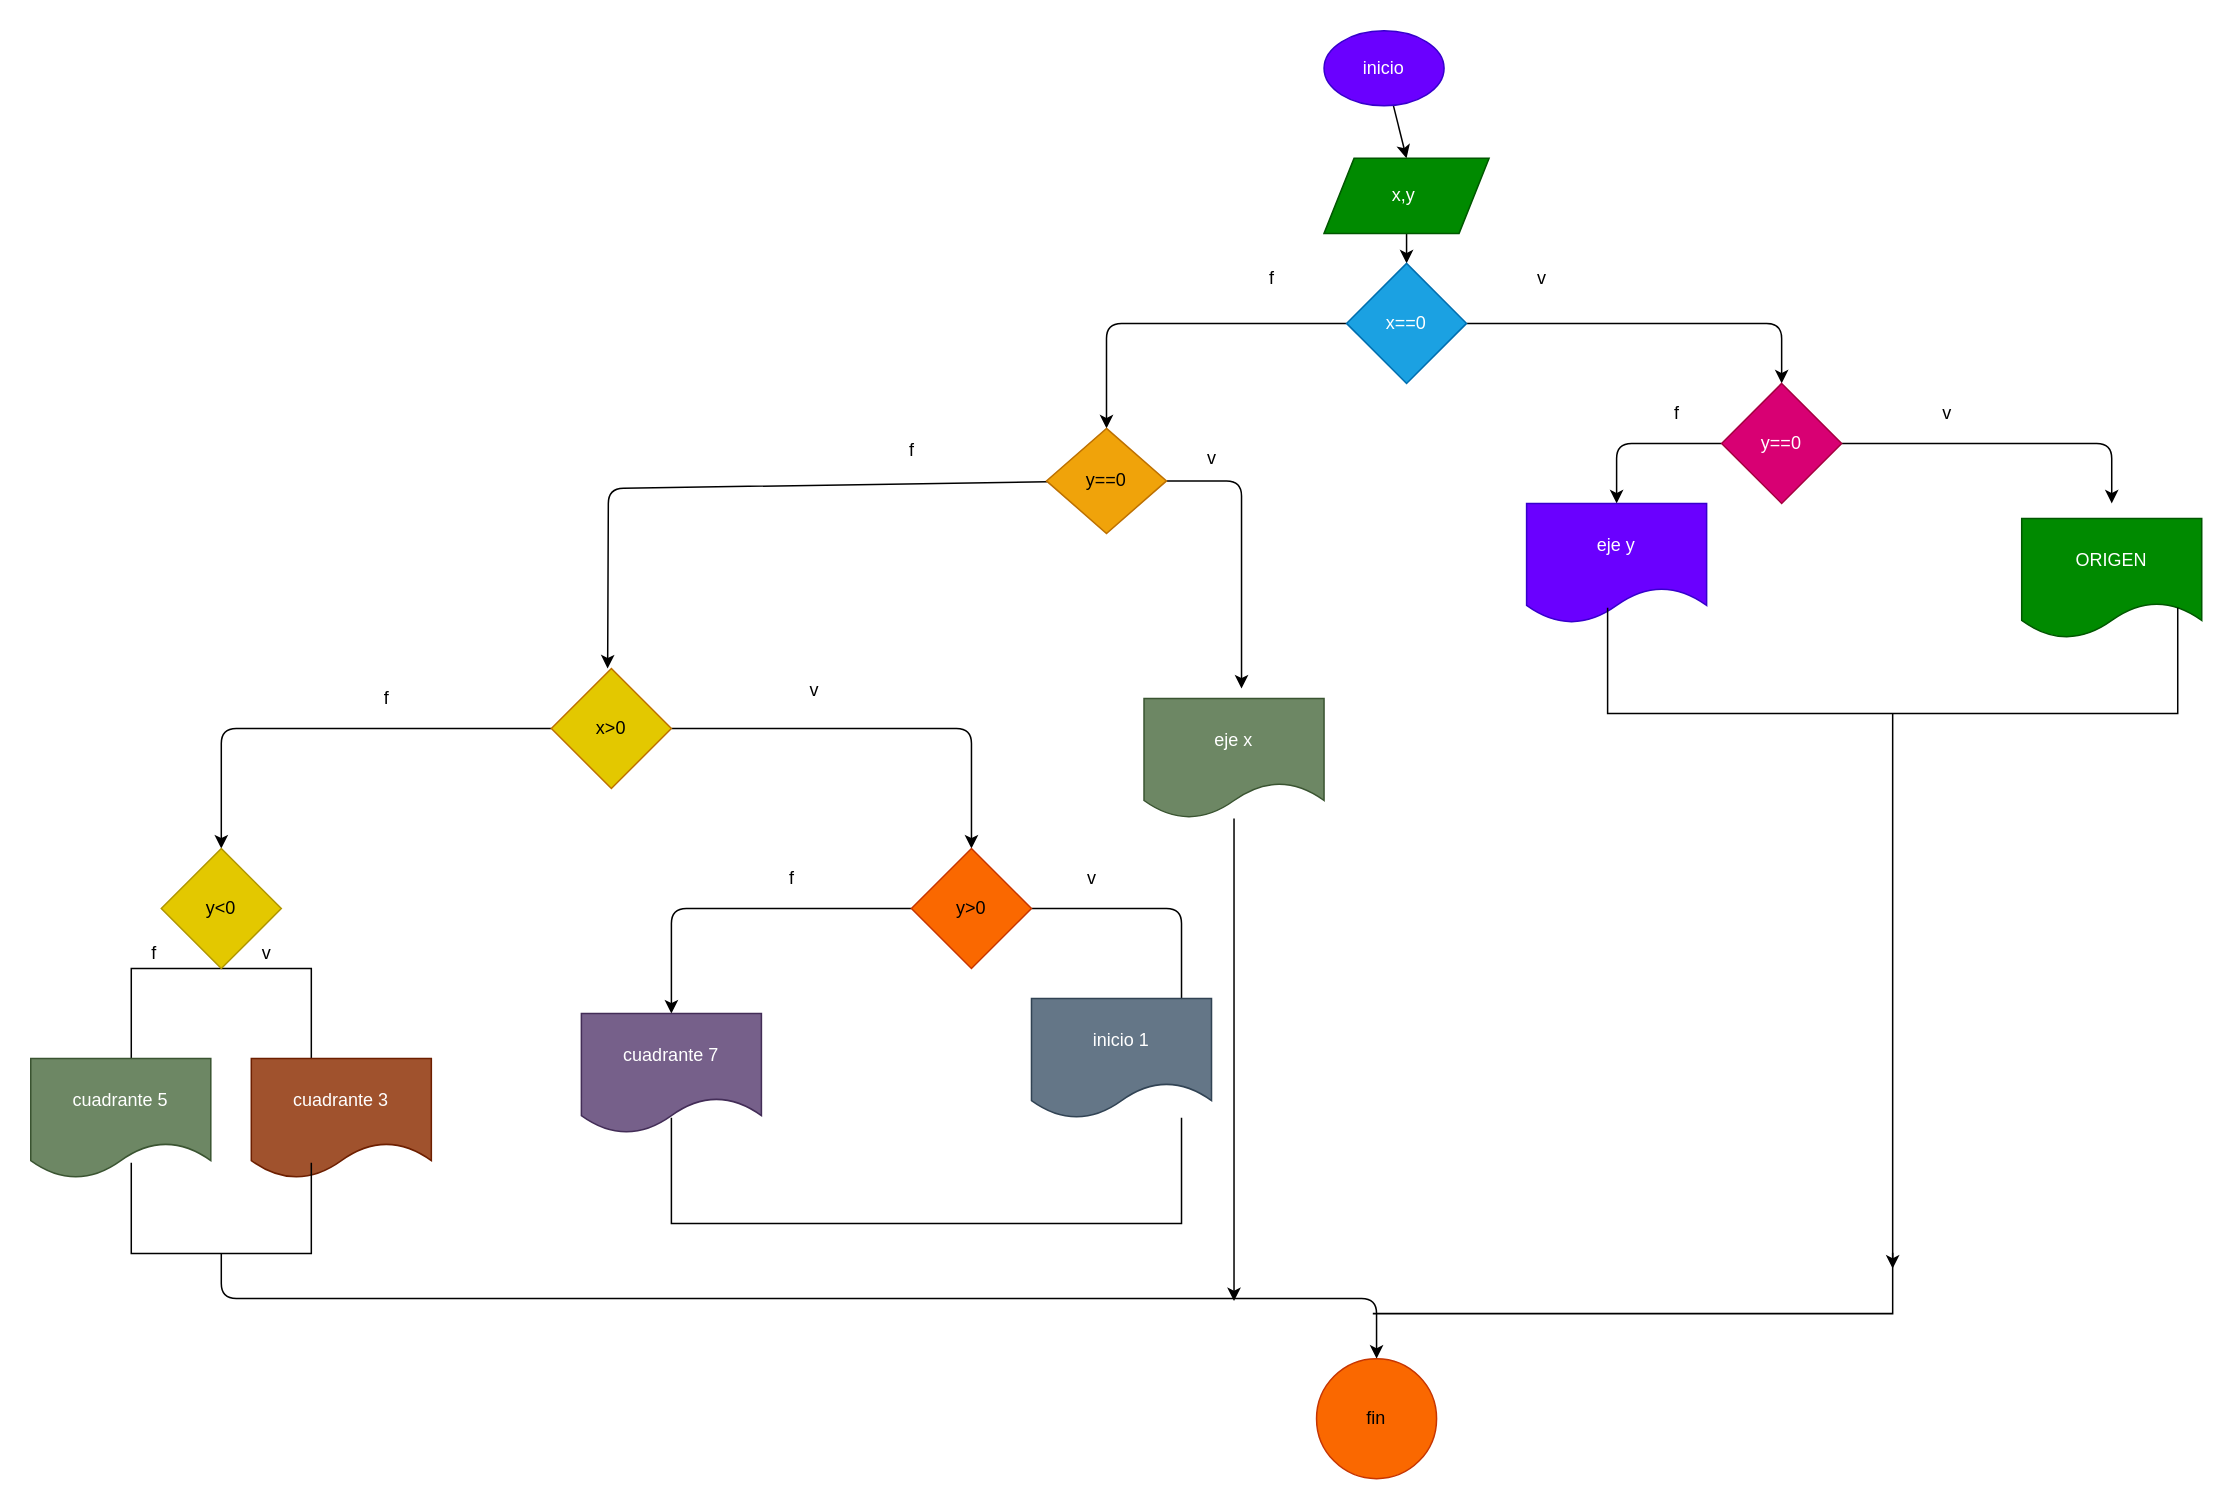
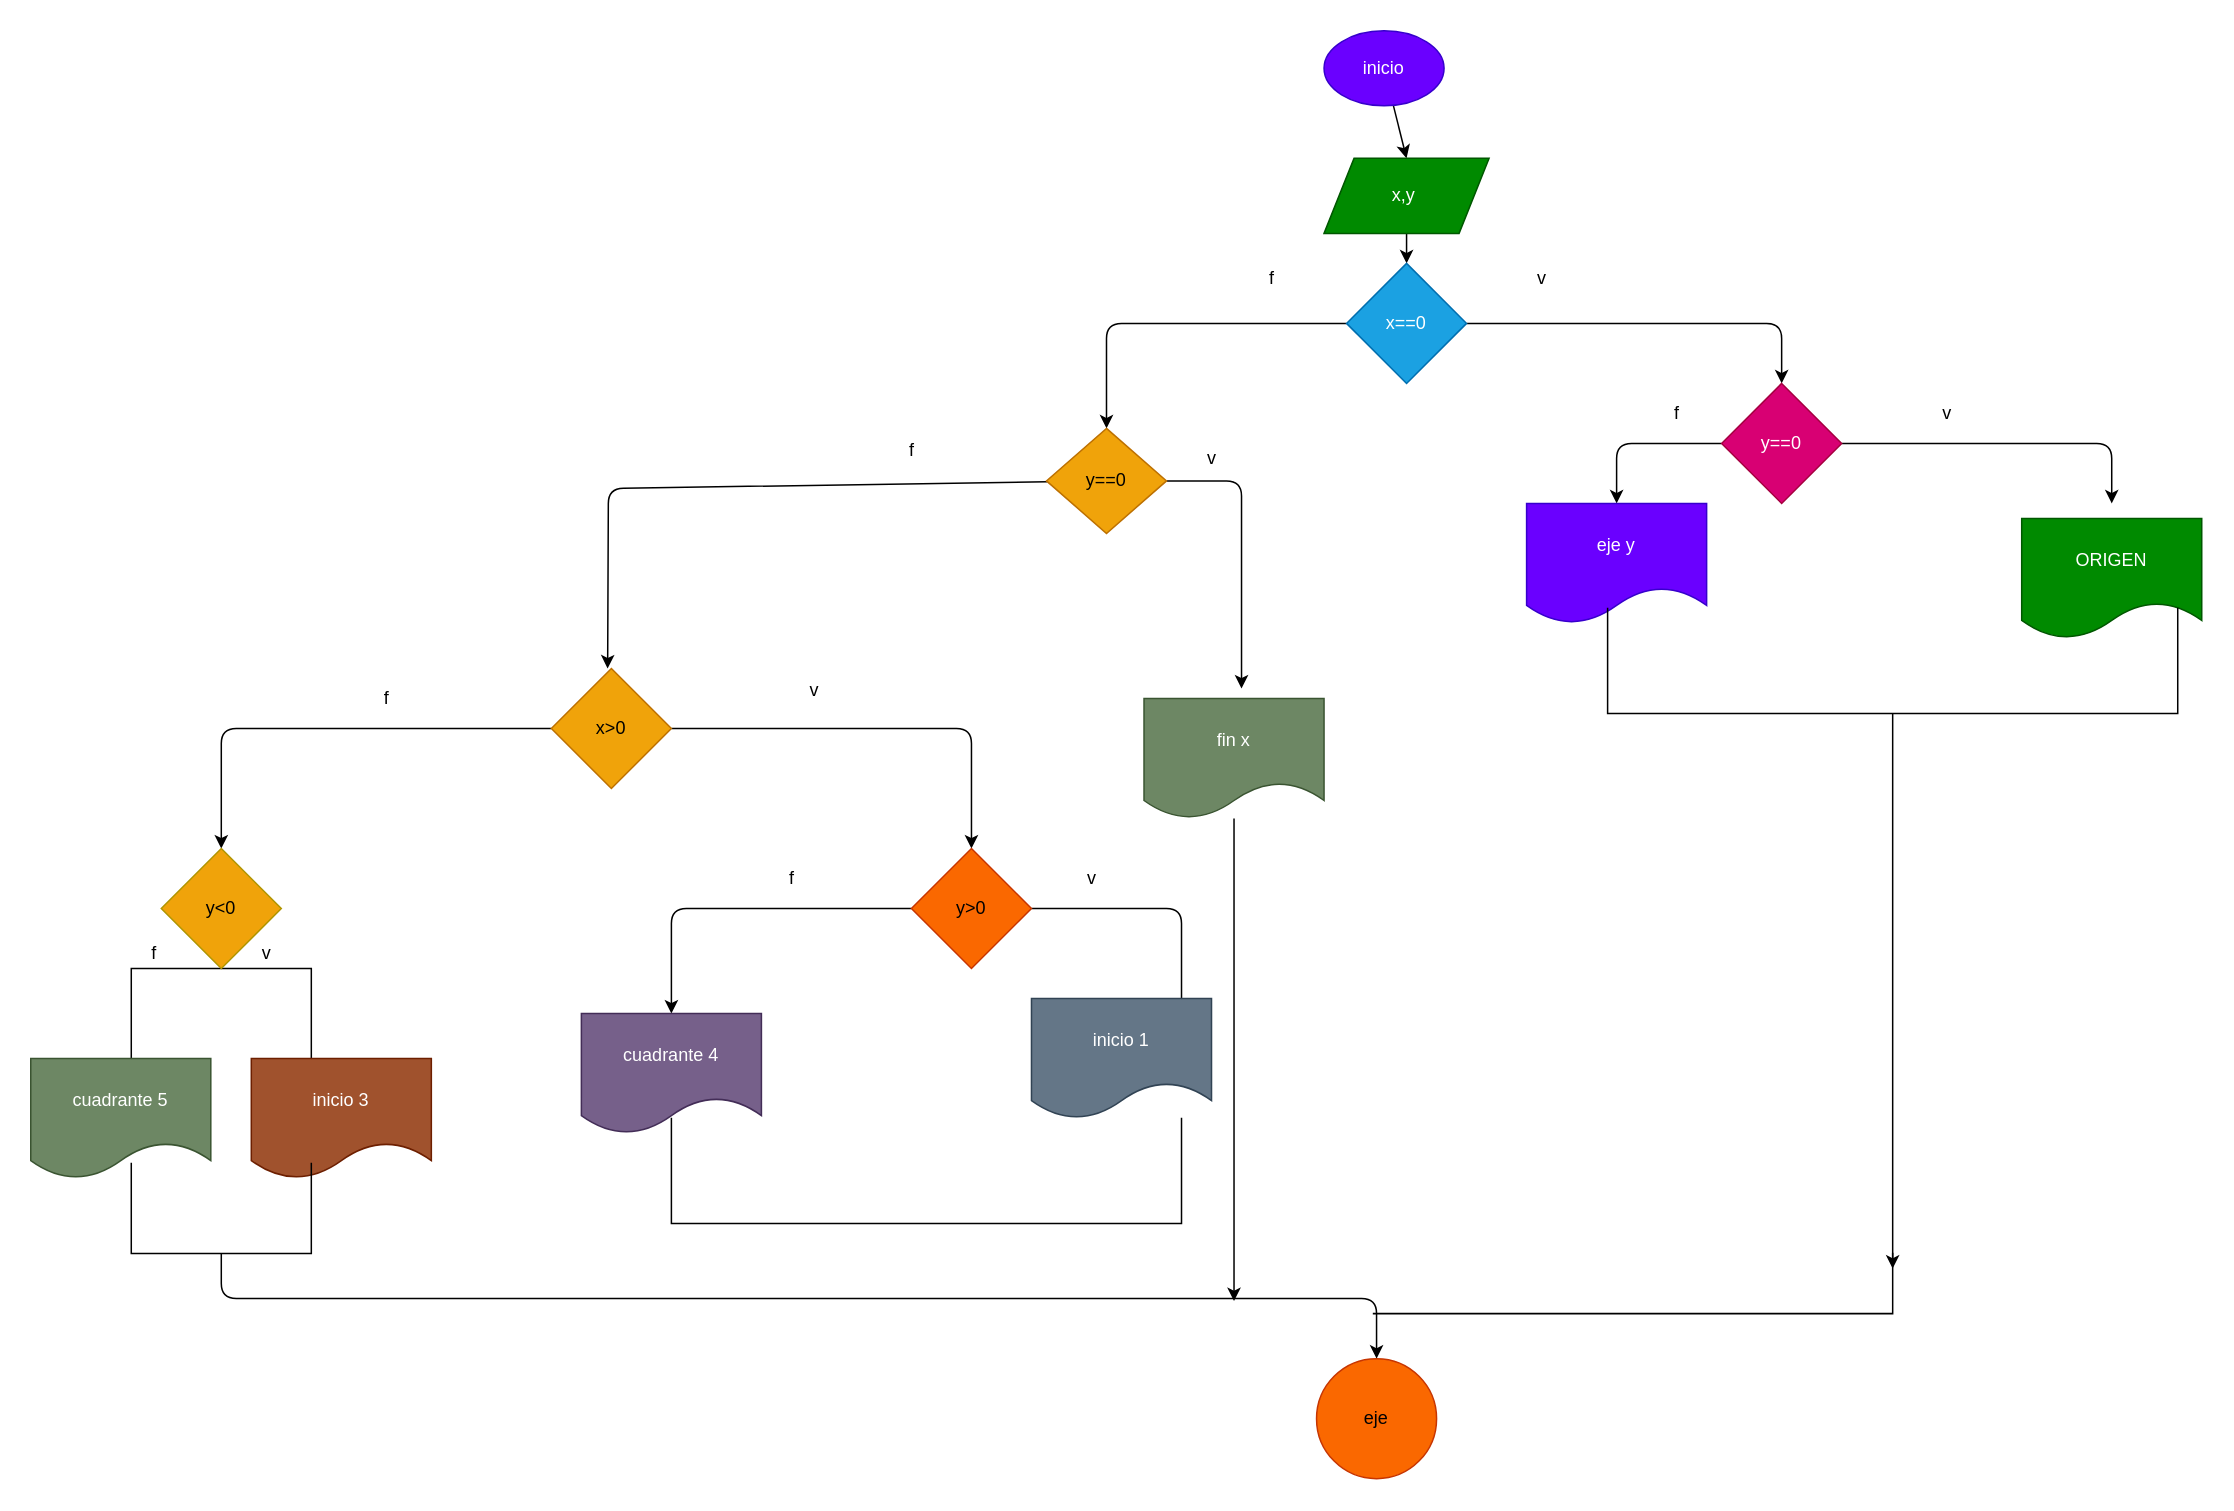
node "x>0": fillcolor #e3c800 -> #f0a30a
node "eje x": label "eje x" -> "fin x"
node "y<0": fillcolor #e3c800 -> #f0a30a
node "cuadrante 7": label "cuadrante 7" -> "cuadrante 4"
node "cuadrante 3": label "cuadrante 3" -> "inicio 3"
node "fin": label "fin" -> "eje"
